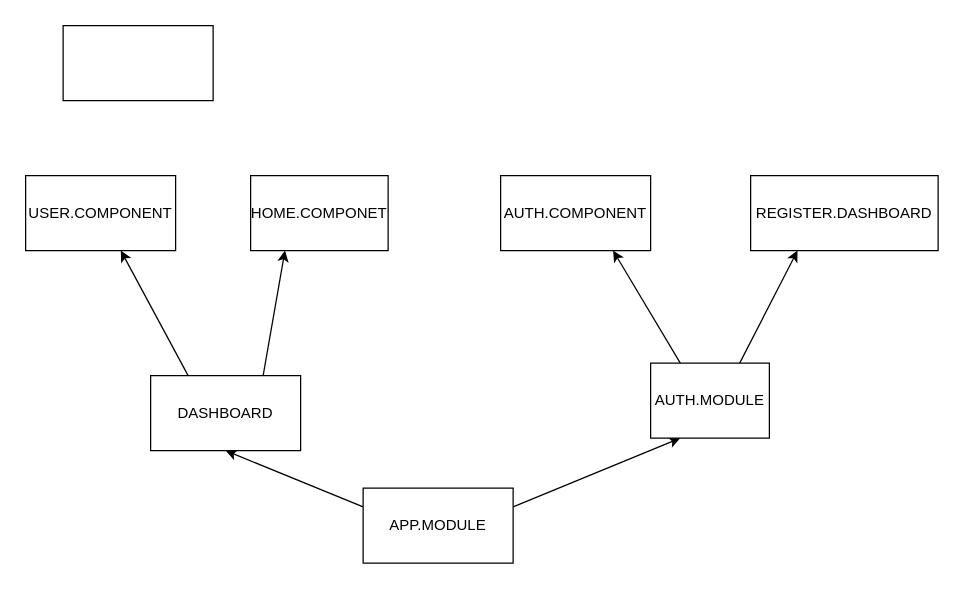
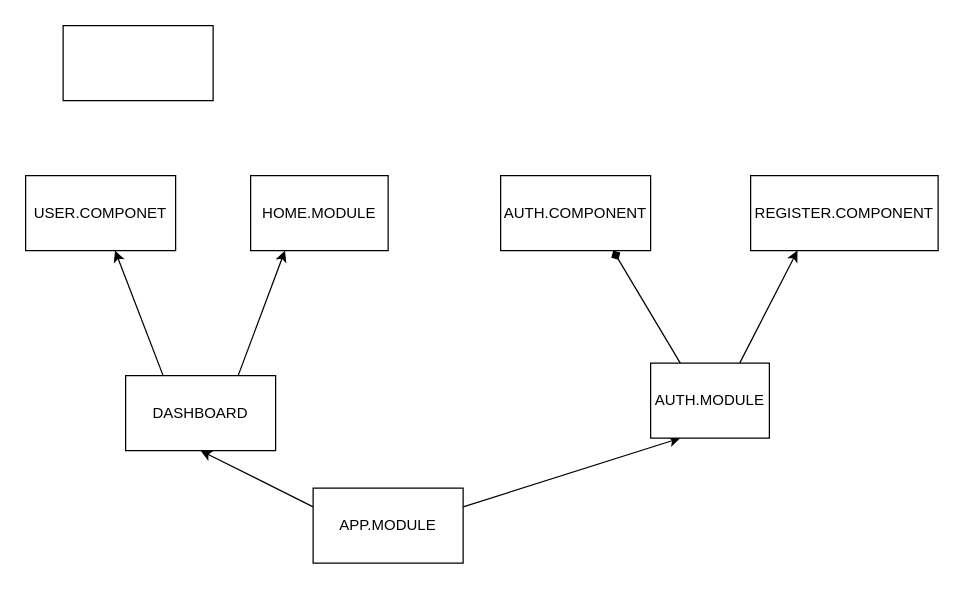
node "USER.COMPONENT": label "USER.COMPONENT" -> "USER.COMPONET"
node "HOME.COMPONET": label "HOME.COMPONET" -> "HOME.MODULE"
node "REGISTER.DASHBOARD": label "REGISTER.DASHBOARD" -> "REGISTER.COMPONENT"
edge "AUTH.MODULE" -> "AUTH.COMPONENT": arrowhead classic -> diamond
node "DASHBOARD": moved (226, 413) -> (201, 413)
node "APP.MODULE": moved (438, 526) -> (388, 526)
